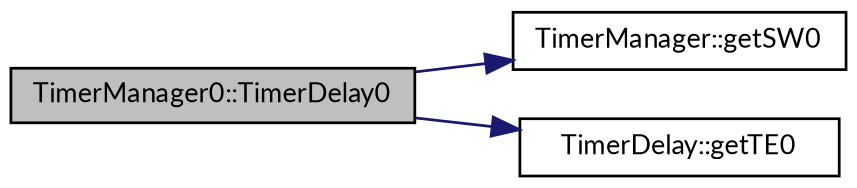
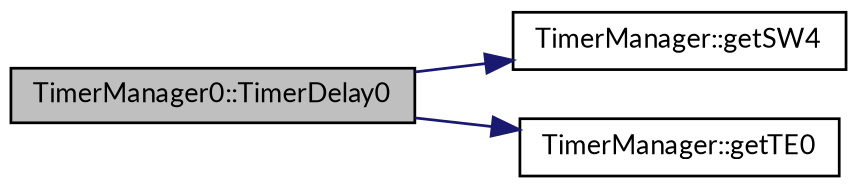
node "TimerManager::getSW0": label "TimerManager::getSW0" -> "TimerManager::getSW4"
node "TimerDelay::getTE0": label "TimerDelay::getTE0" -> "TimerManager::getTE0"
